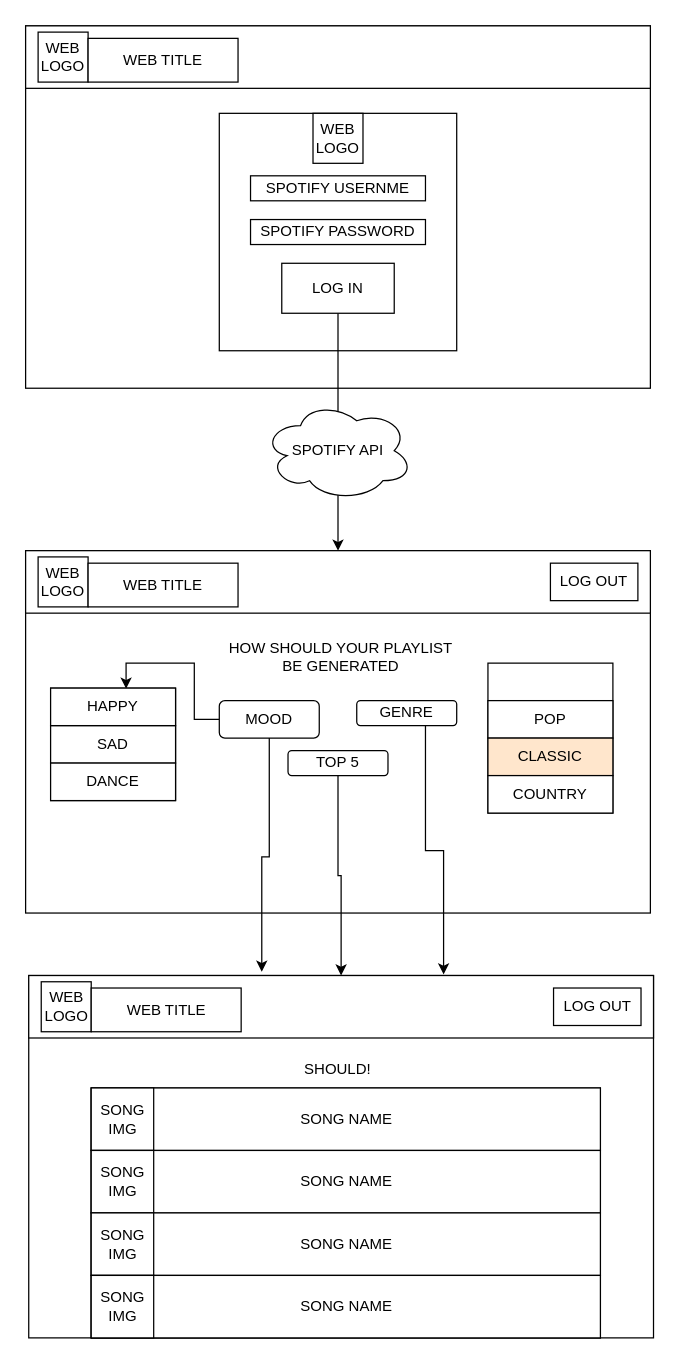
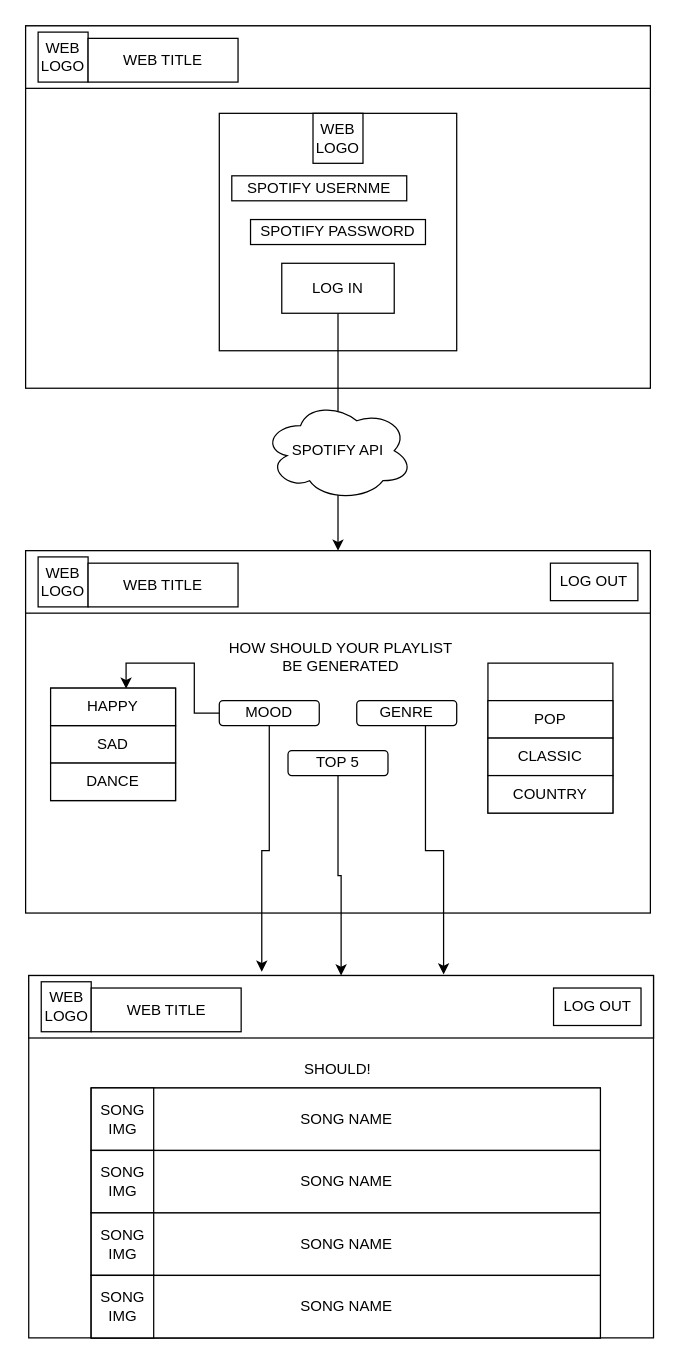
node "SPOTIFY USERNME": moved (338, 188) -> (319, 188)
node "MOOD": size 100x38 -> 100x25
node "CLASSIC": fillcolor #ffe6cc -> #ffffff
